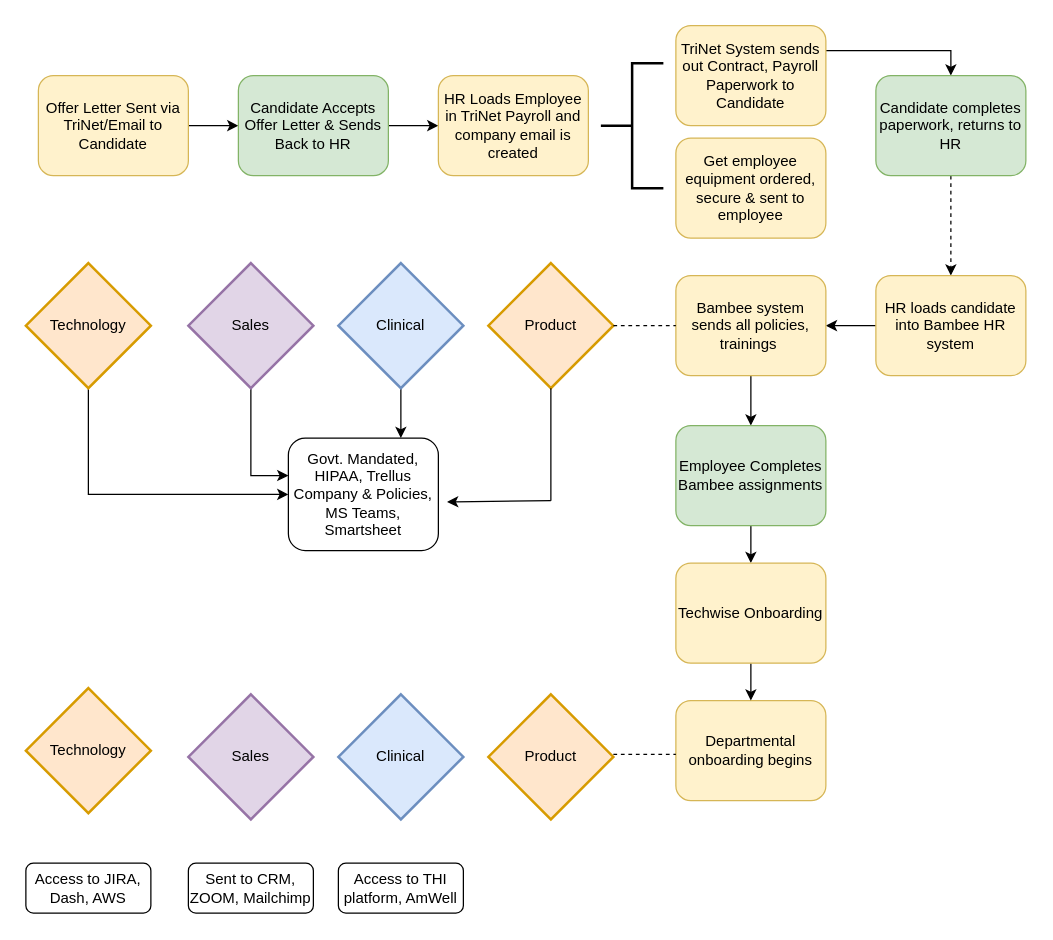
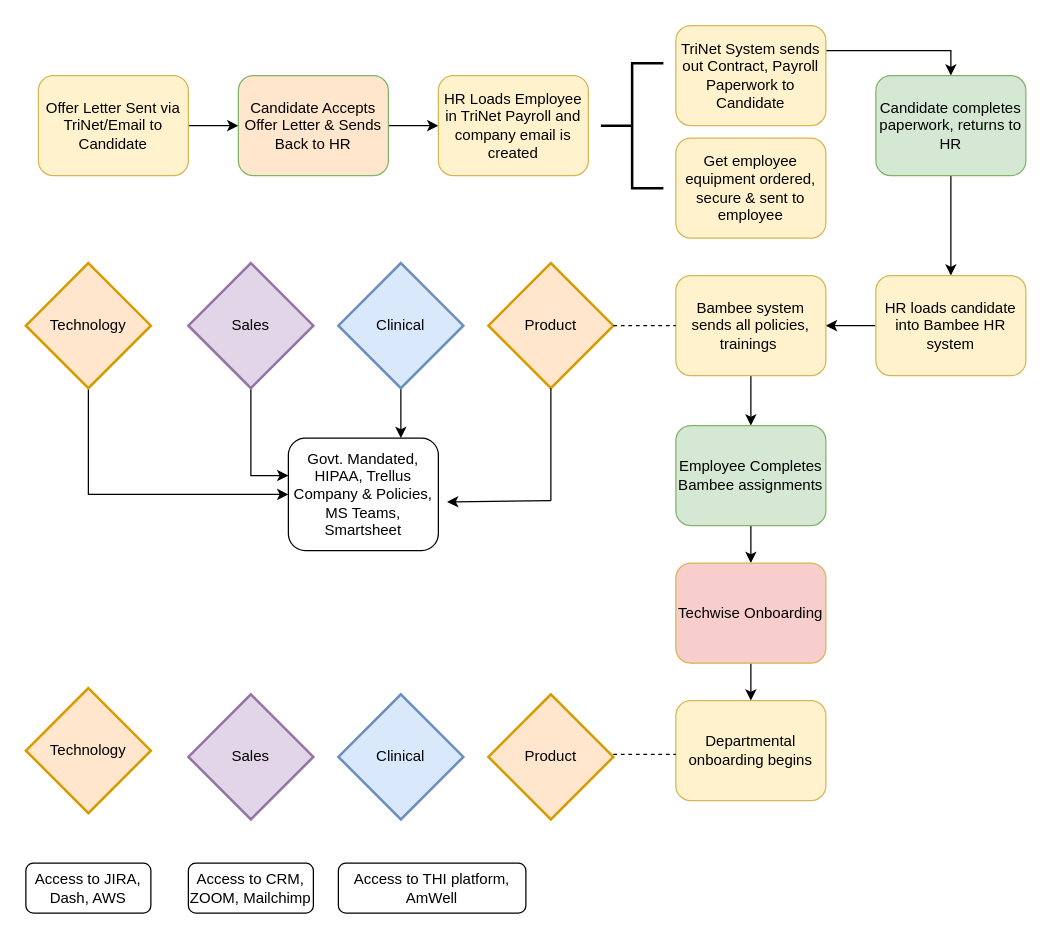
node "Candidate Accepts Offer Letter & Sends Back to HR": fillcolor #d5e8d4 -> #ffe6cc
edge "Candidate completes paperwork, returns to HR" -> "HR loads candidate into Bambee HR system": style dashed -> solid
node "Techwise Onboarding": fillcolor #fff2cc -> #f8cecc
node "Sent to CRM, ZOOM, Mailchimp": label "Sent to CRM, ZOOM, Mailchimp" -> "Access to CRM, ZOOM, Mailchimp"
node "Access to THI platform, AmWell": size 125x50 -> 188x50
